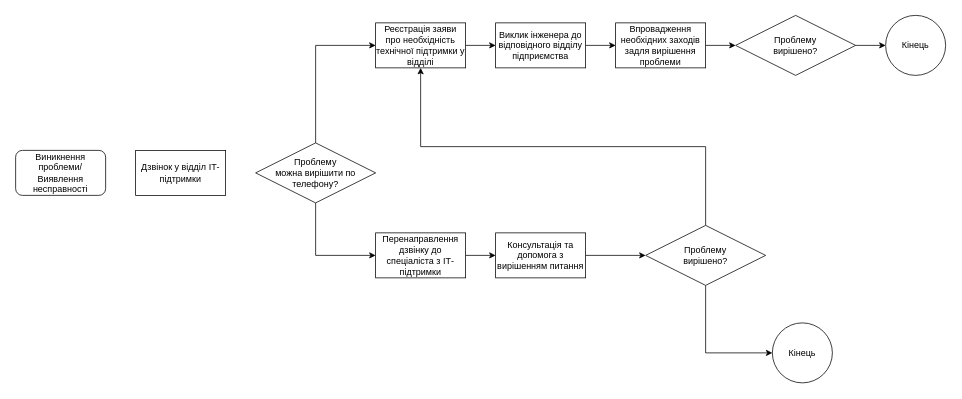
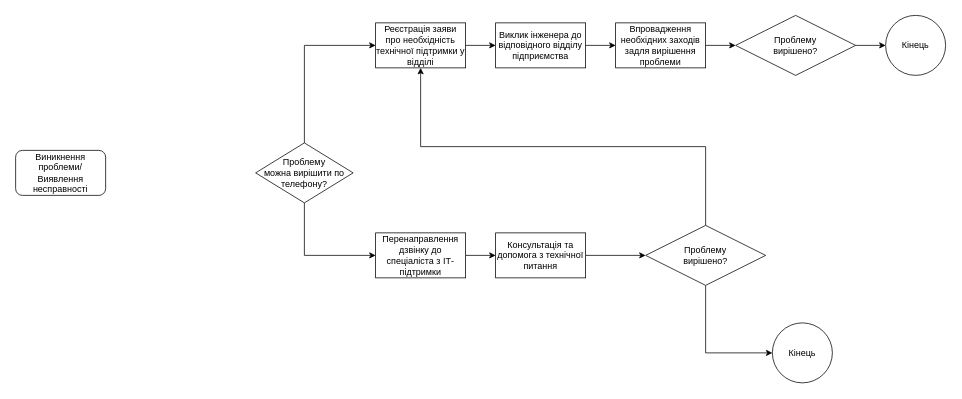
node "Дзвінок у відділ ІТ-підтримки": removed
node "Проблему можна вирішити по телефону?": size 120x60 -> 98x60
node "Консультація та допомога з вирішенням питання": label "Консультація та допомога з вирішенням питання" -> "Консультація та допомога з технічної питання"
